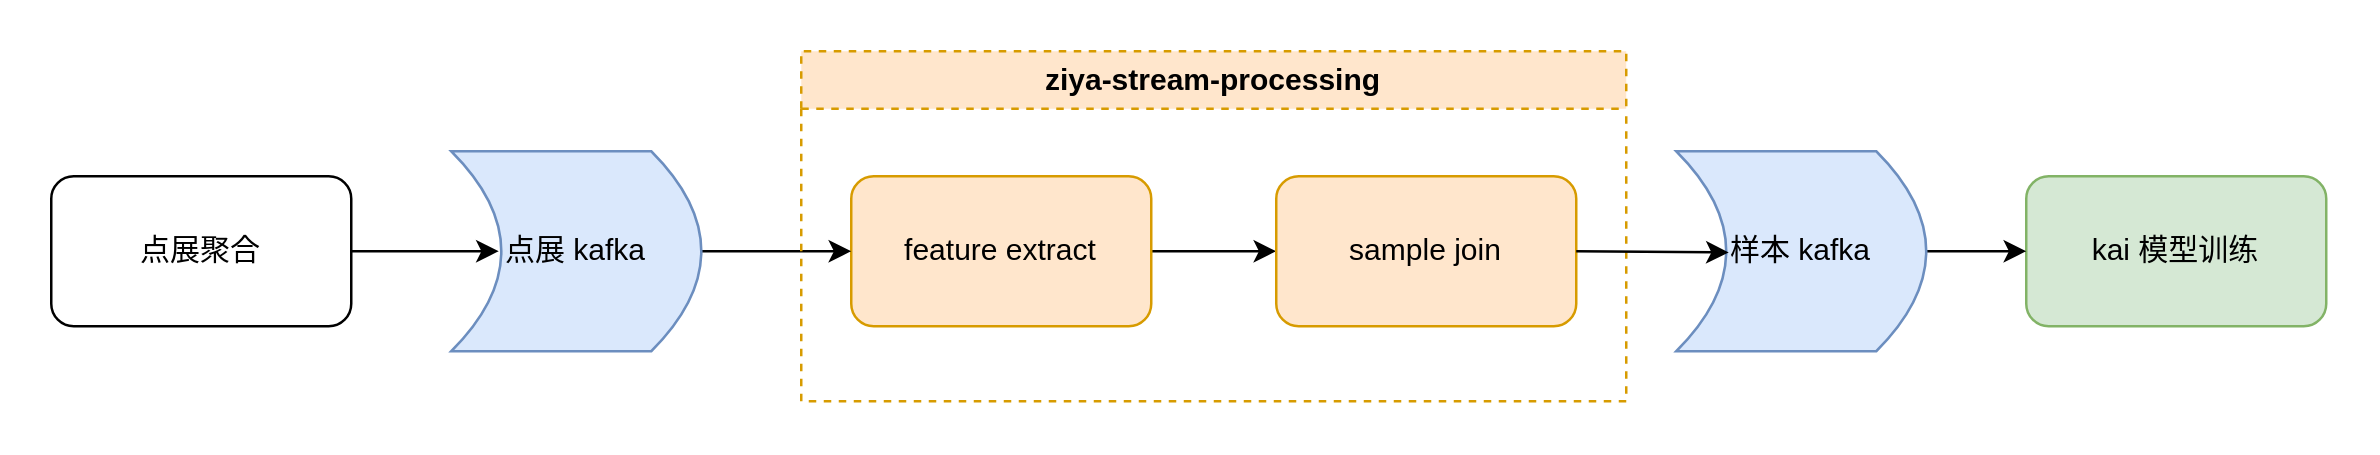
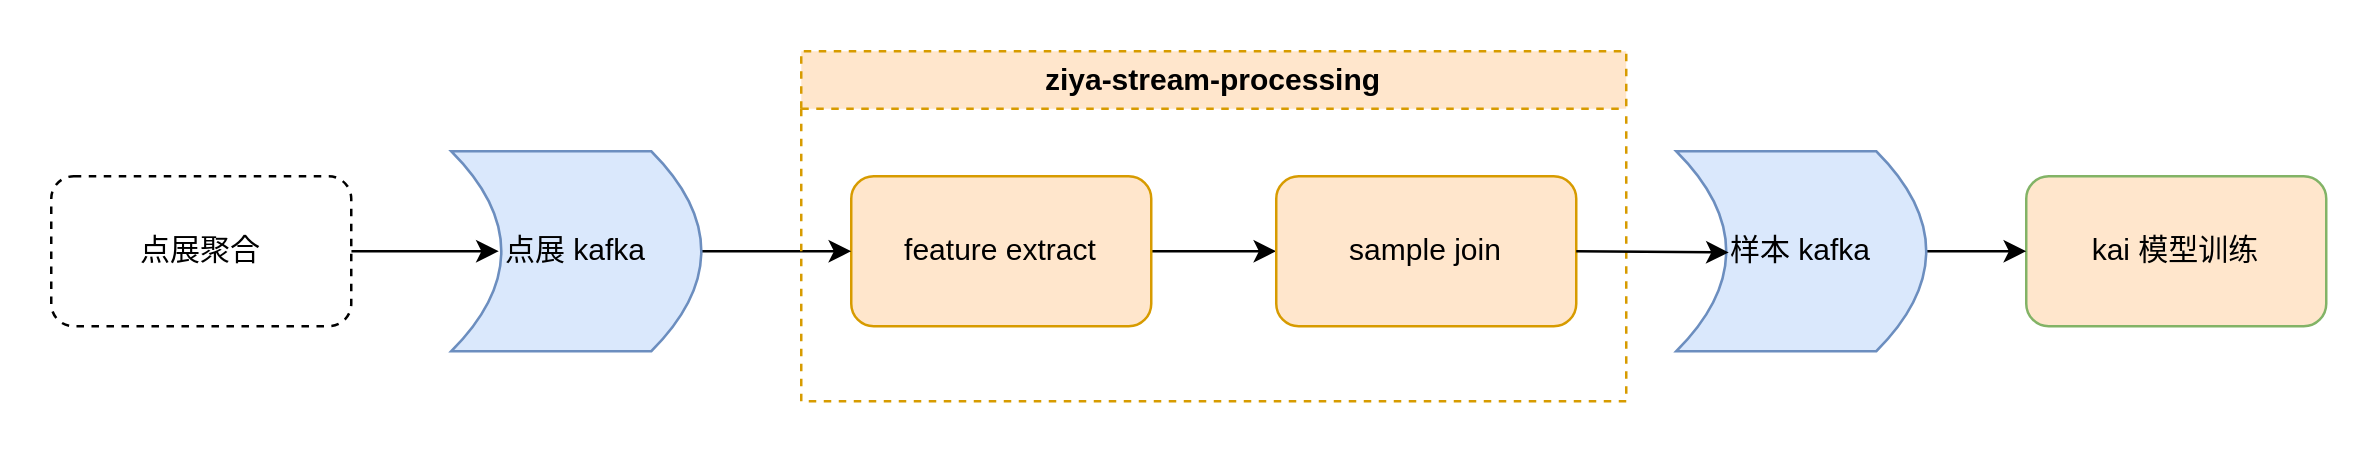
node "点展聚合": style solid -> dashed
node "kai 模型训练": fillcolor #d5e8d4 -> #ffe6cc
